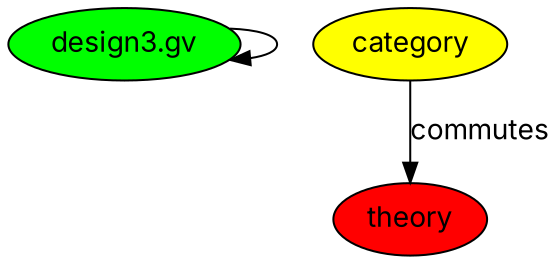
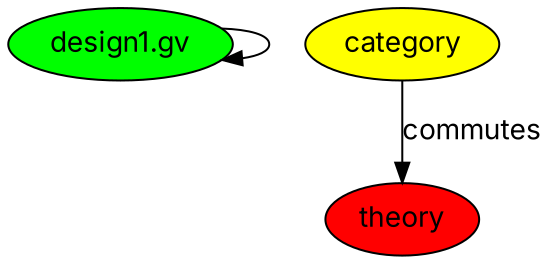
node "design3.gv": label "design3.gv" -> "design1.gv"
